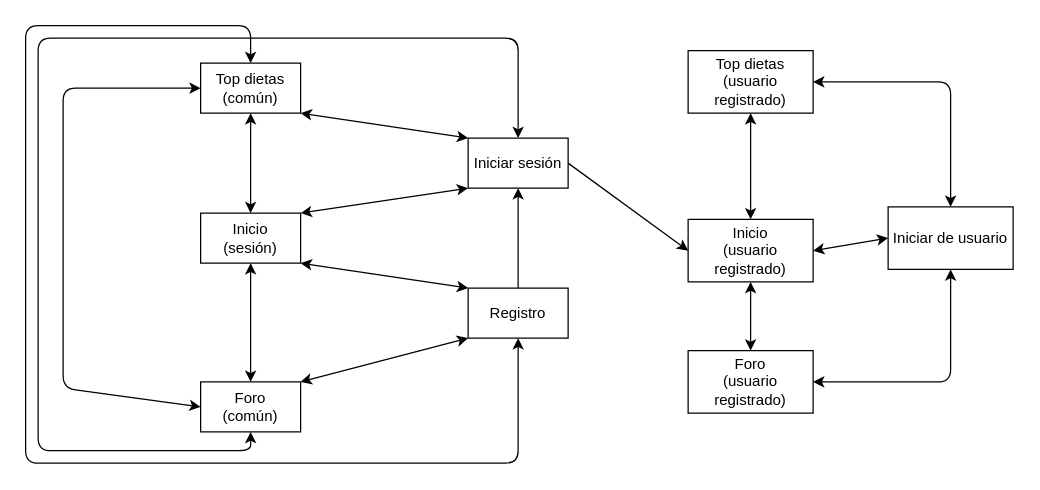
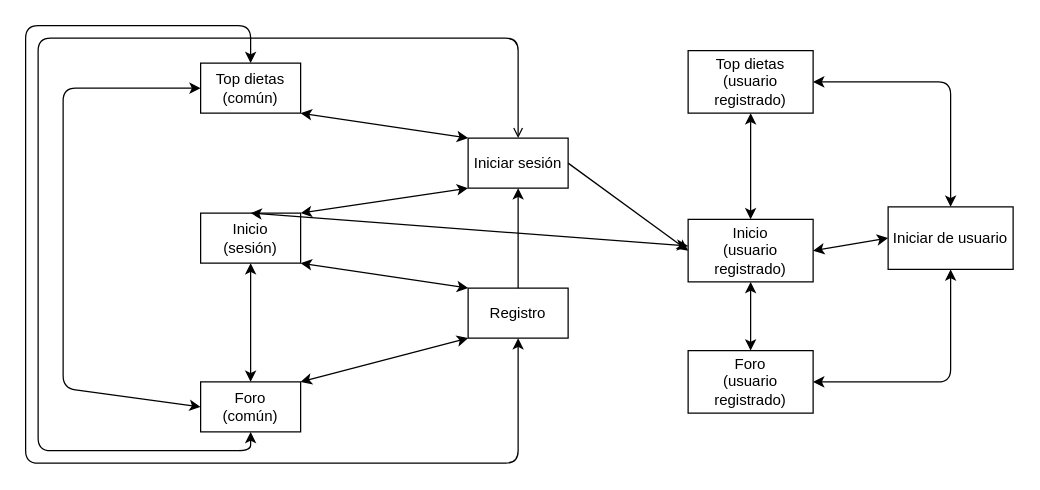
edge "Iniciar sesión" -- "Foro (común)": arrowhead classic -> open
edge "Top dietas (común)" -- "Inicio (sesión)": now "Inicio (usuario registrado)" -- "Inicio (sesión)"
